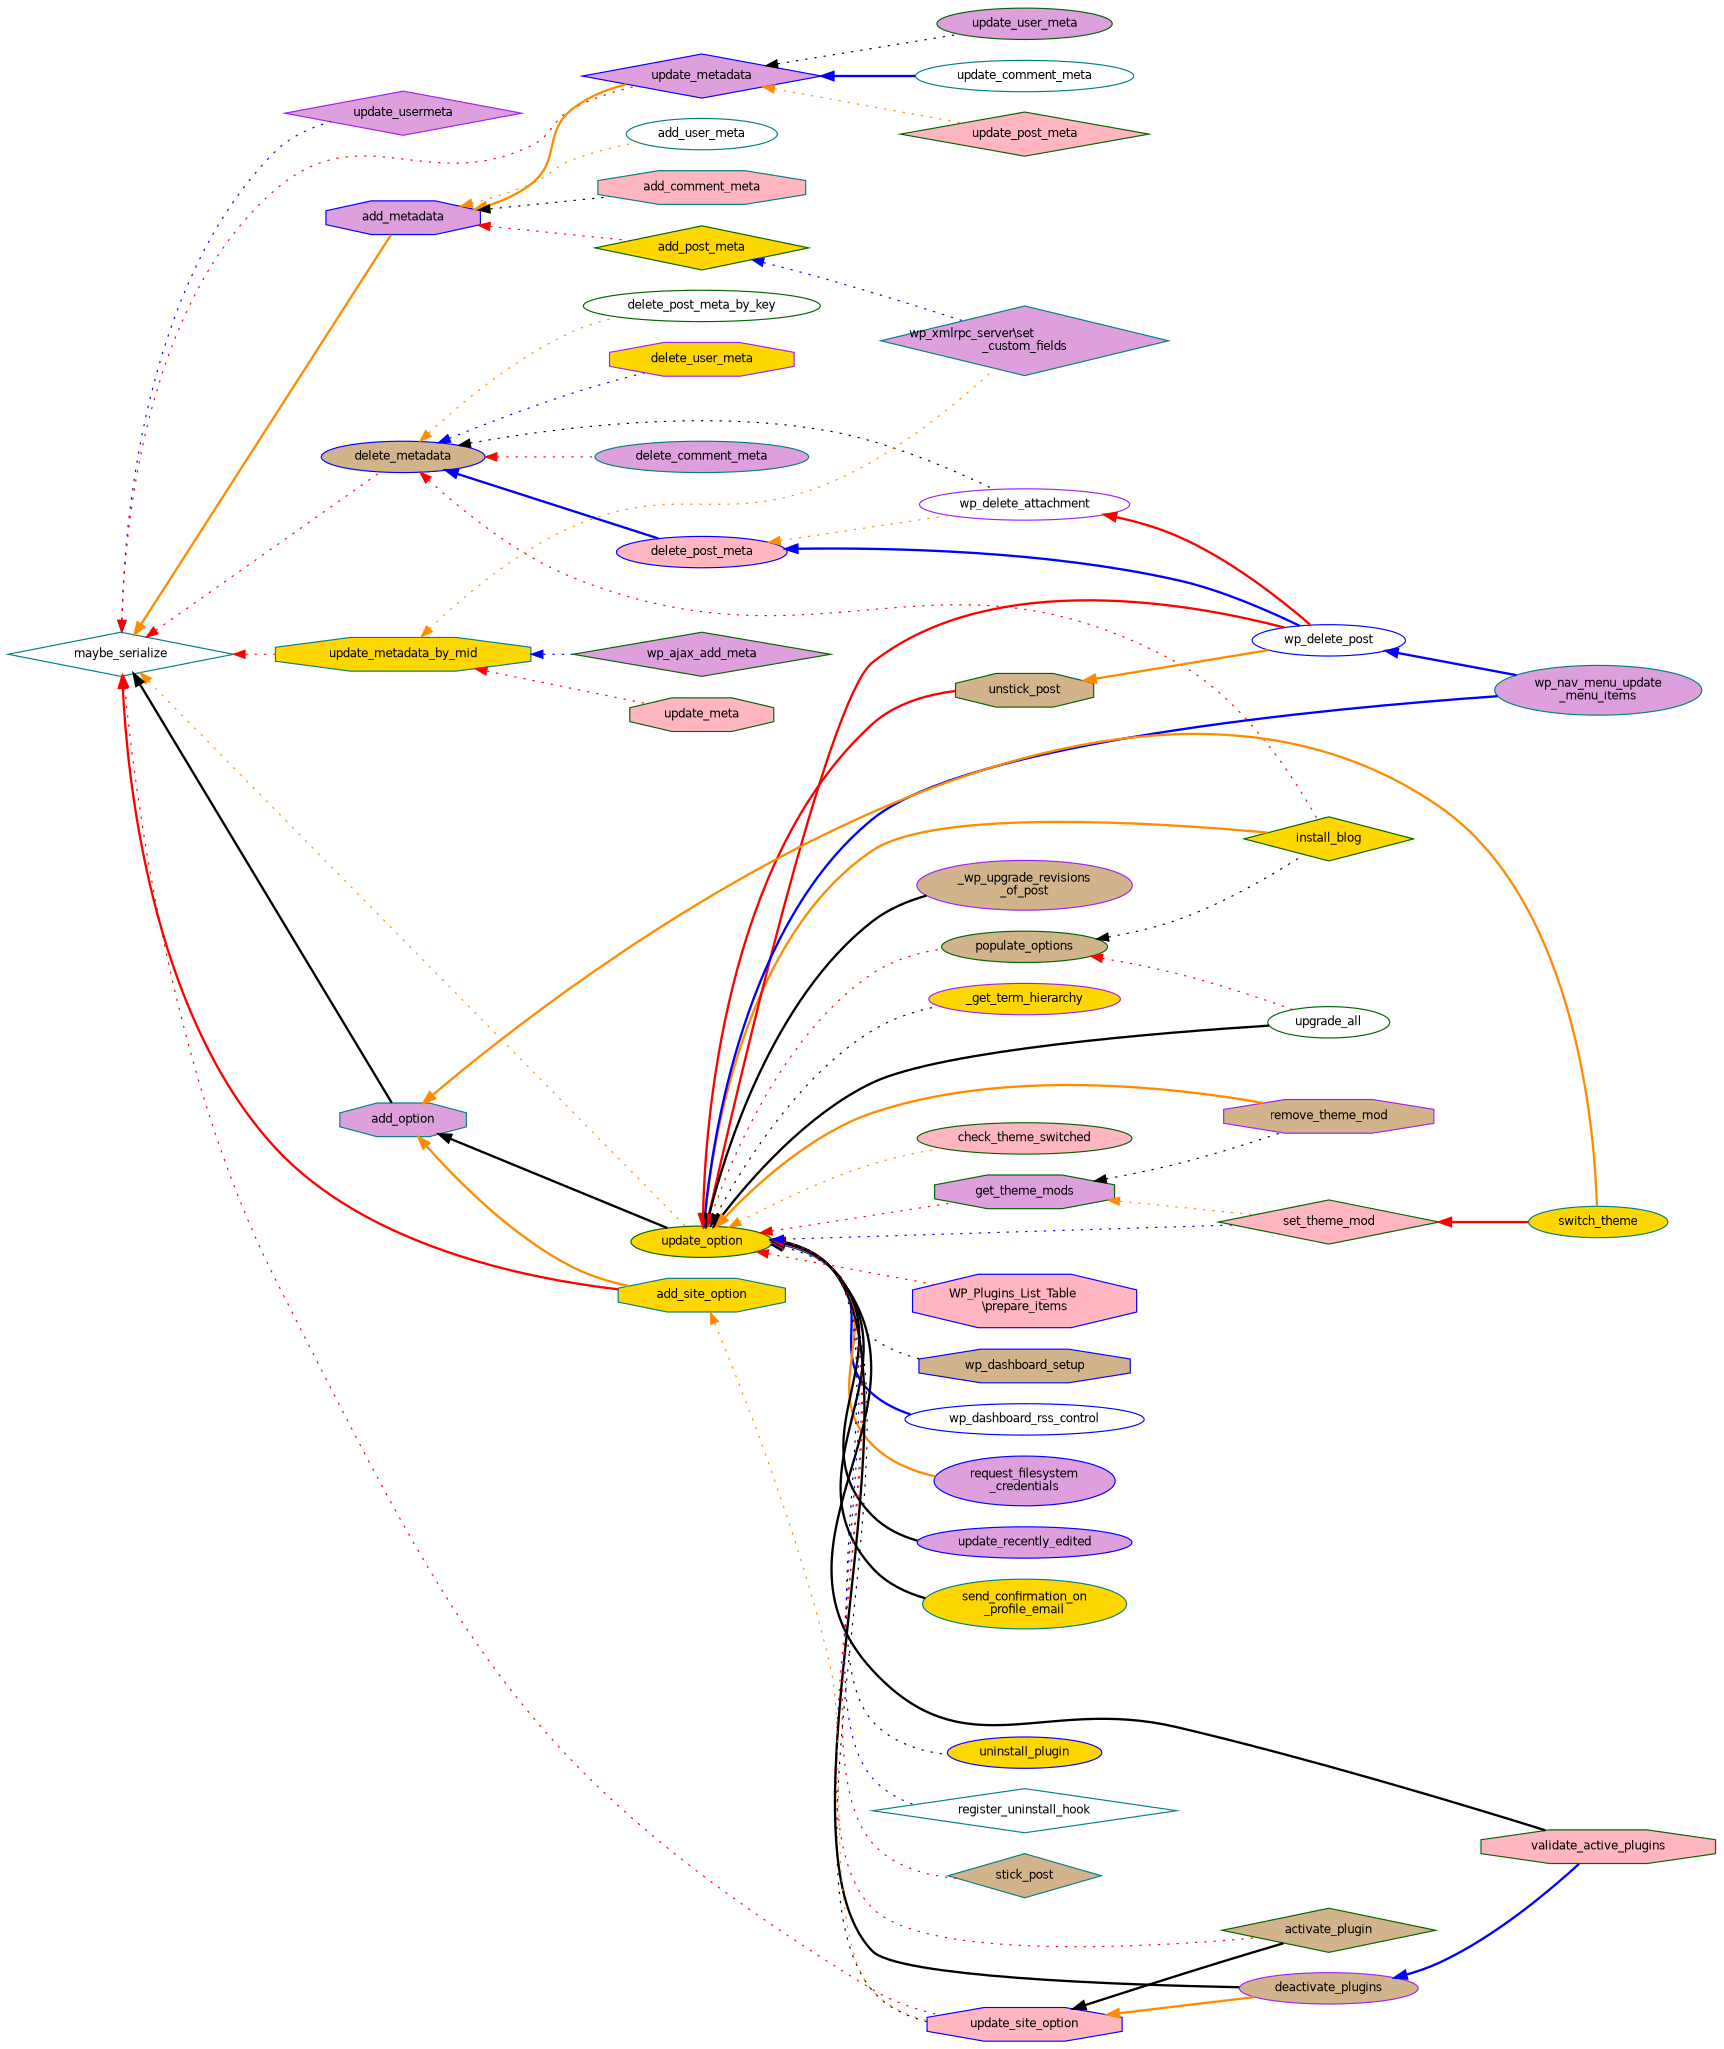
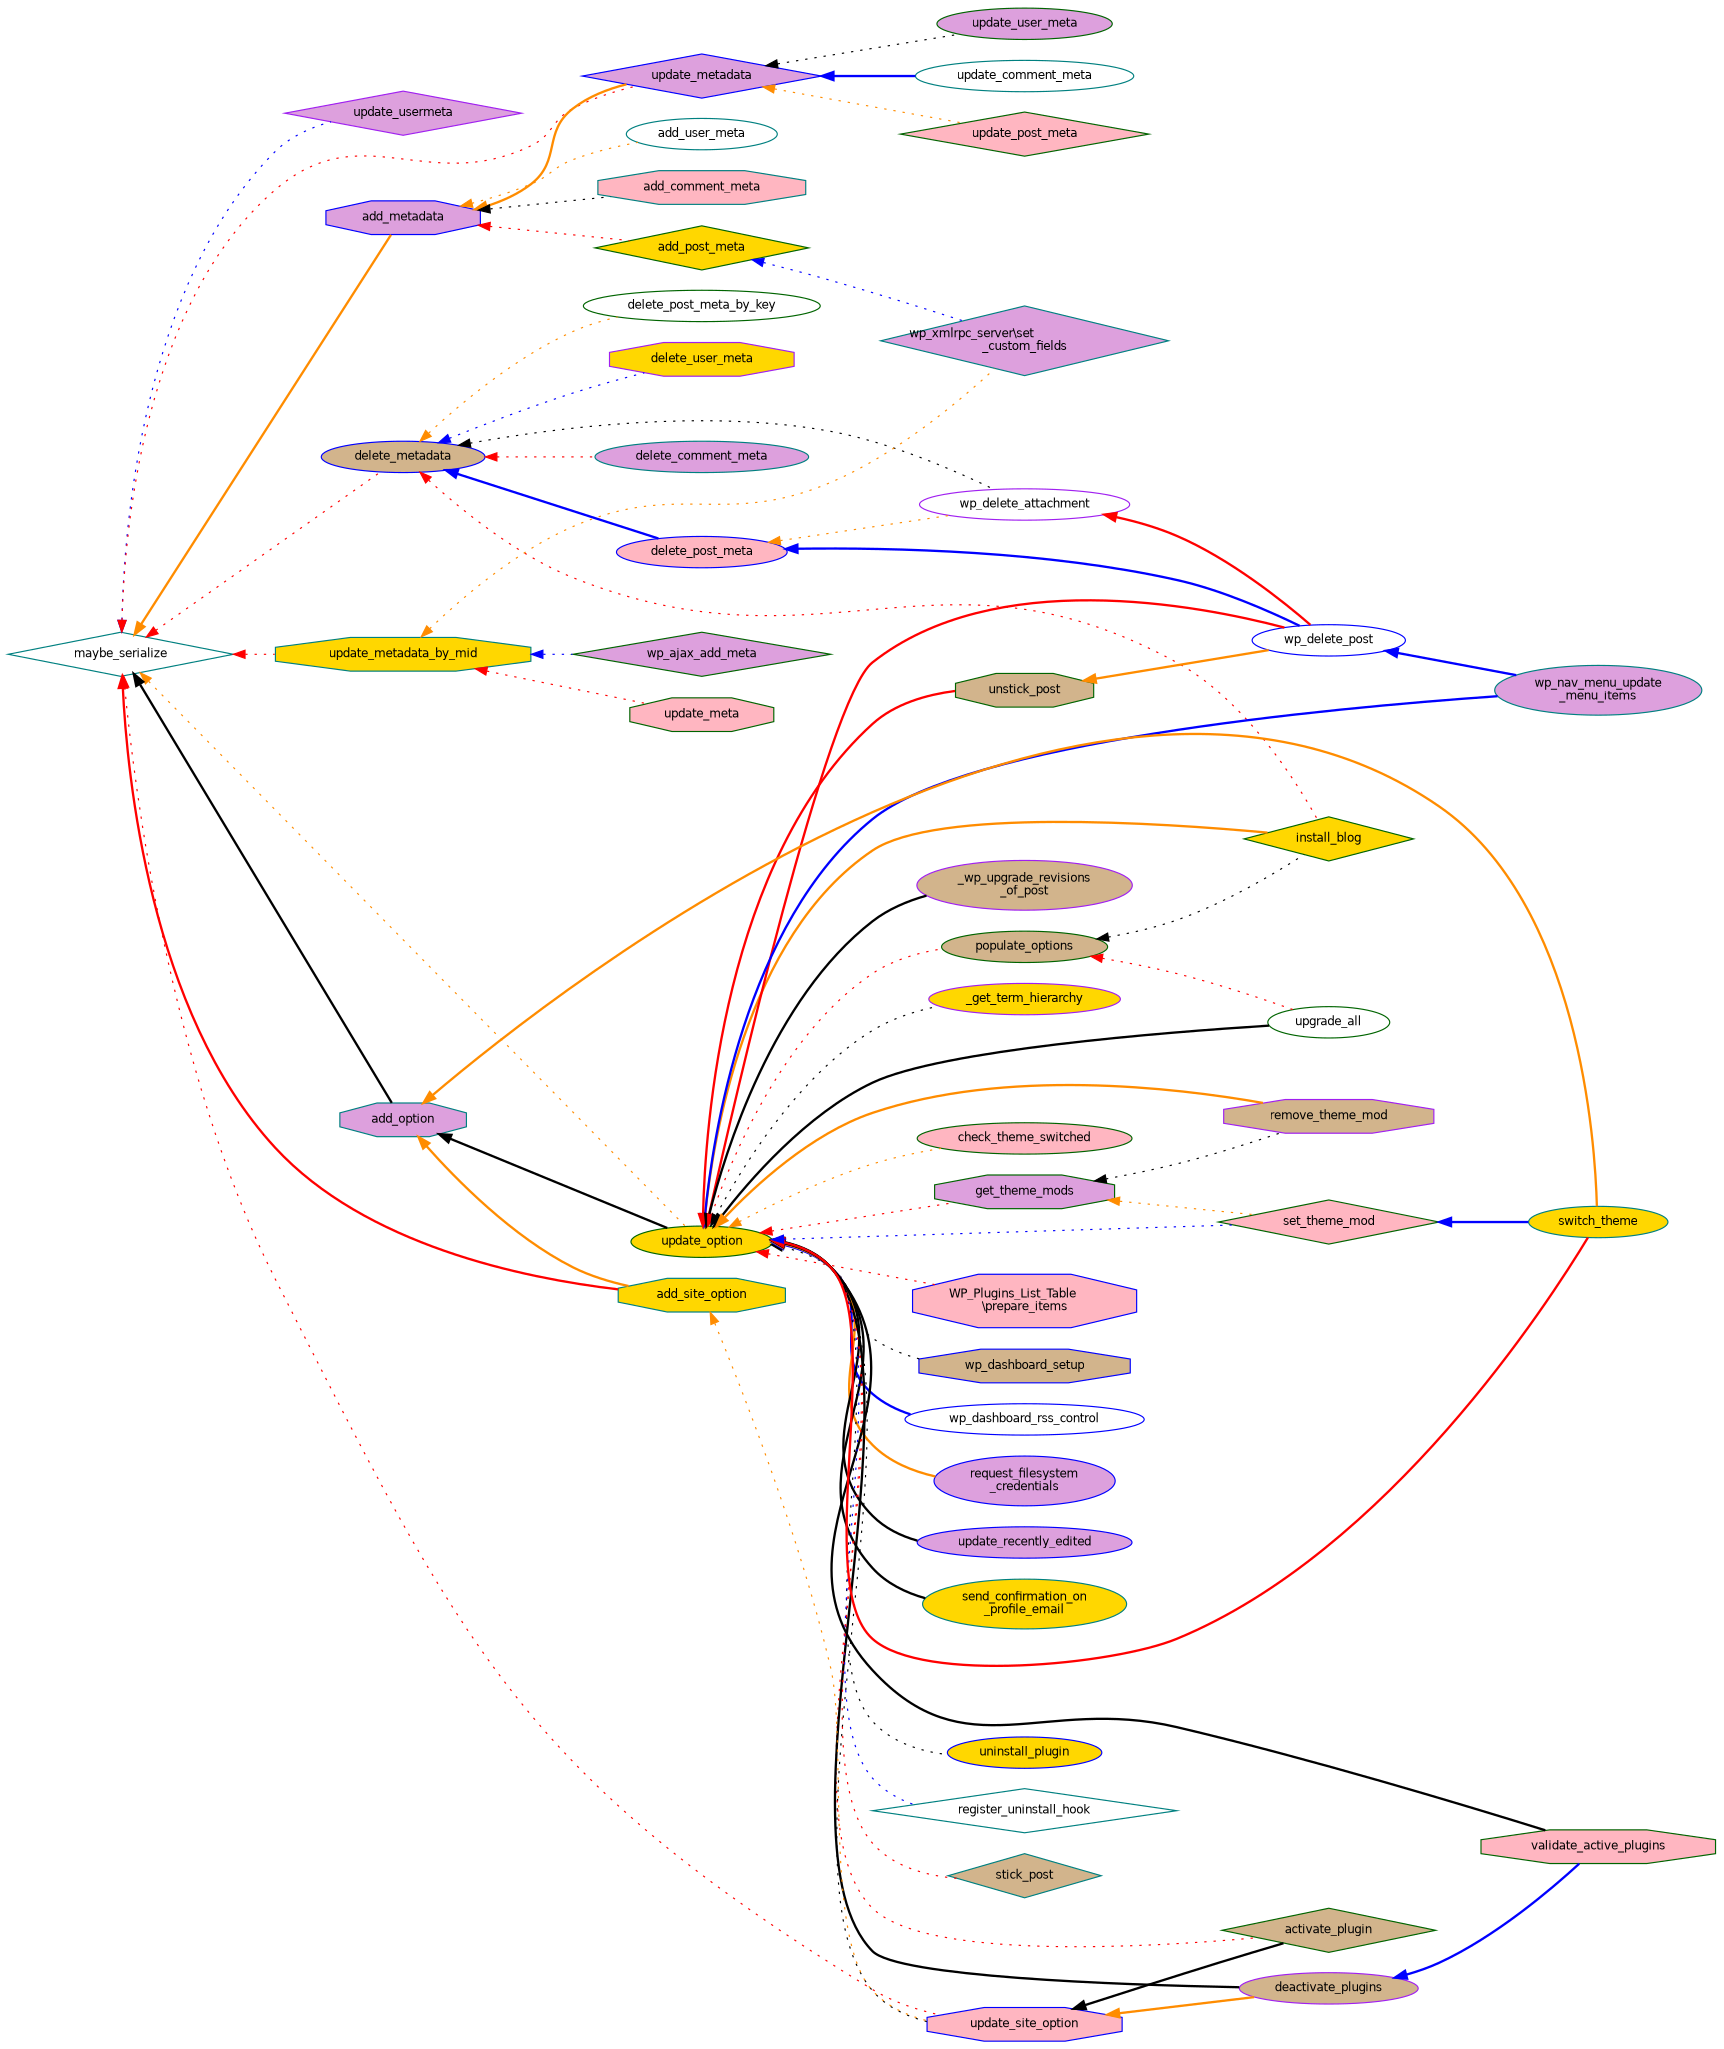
edge "switch_theme" -> "set_theme_mod": color red -> blue
edge "switch_theme" -> "update_option": added
